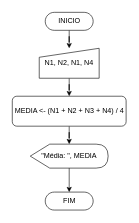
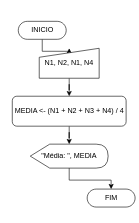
node "INICIO": moved (69, 21) -> (42, 30)
node "FIM": moved (69, 201) -> (111, 198)
